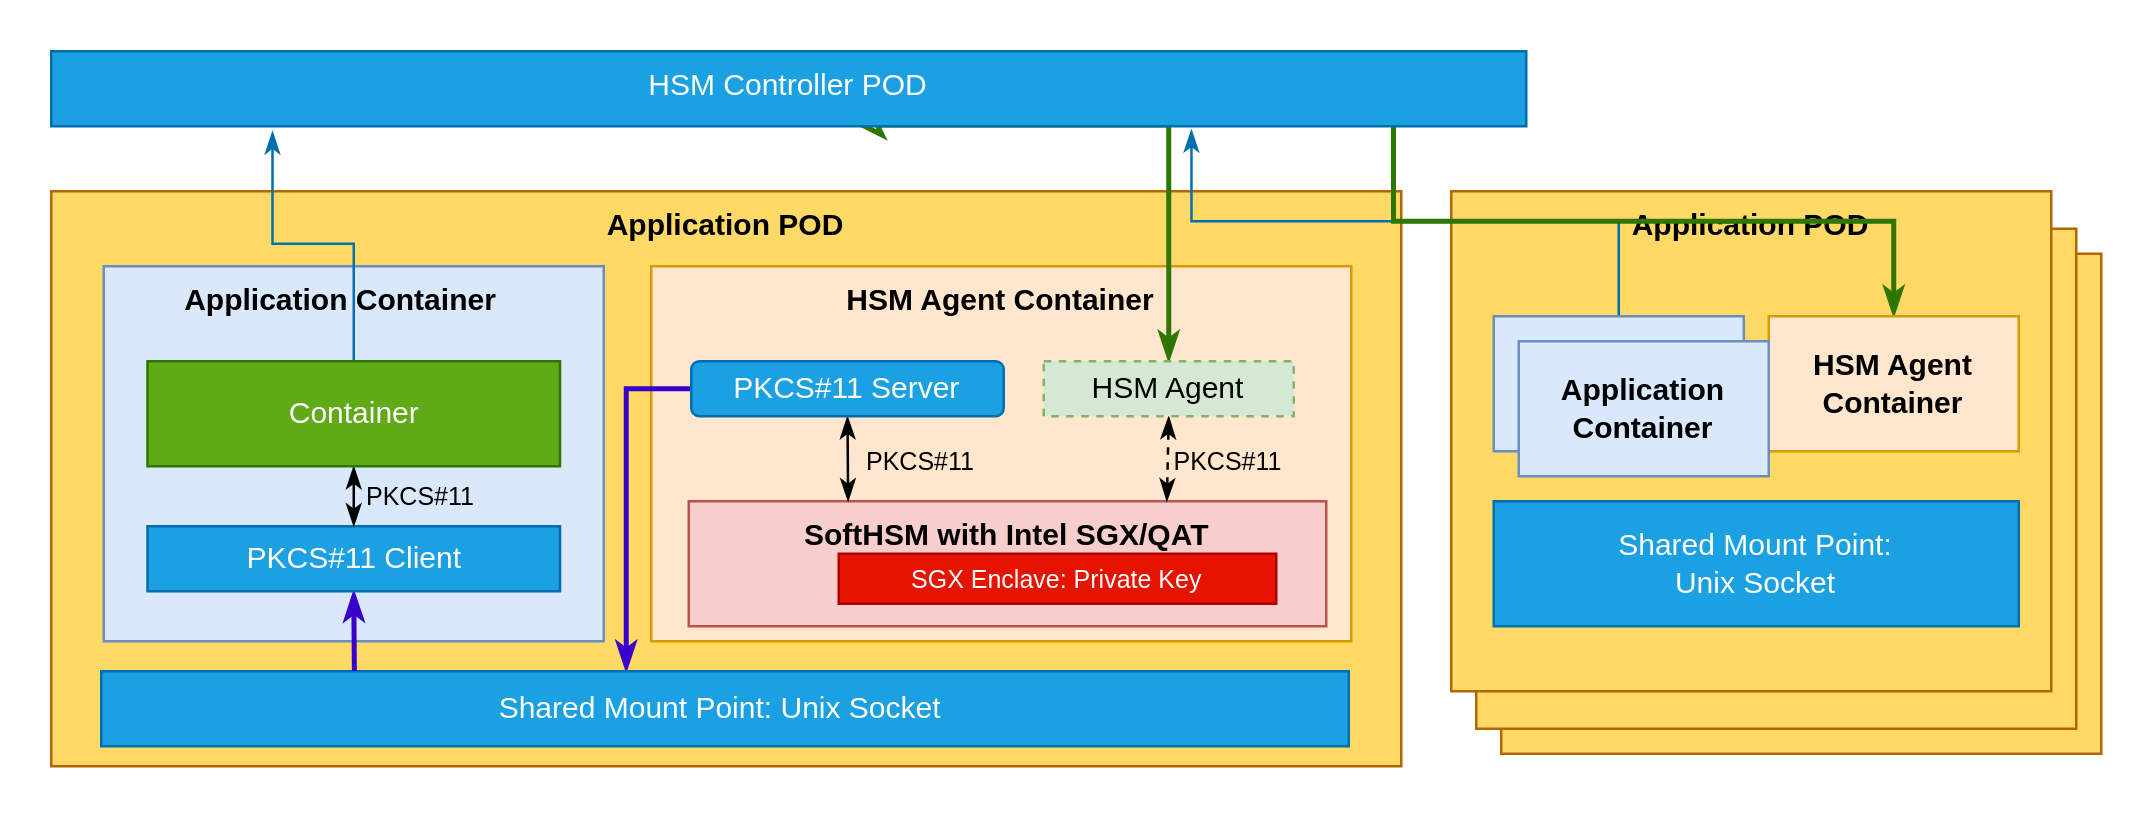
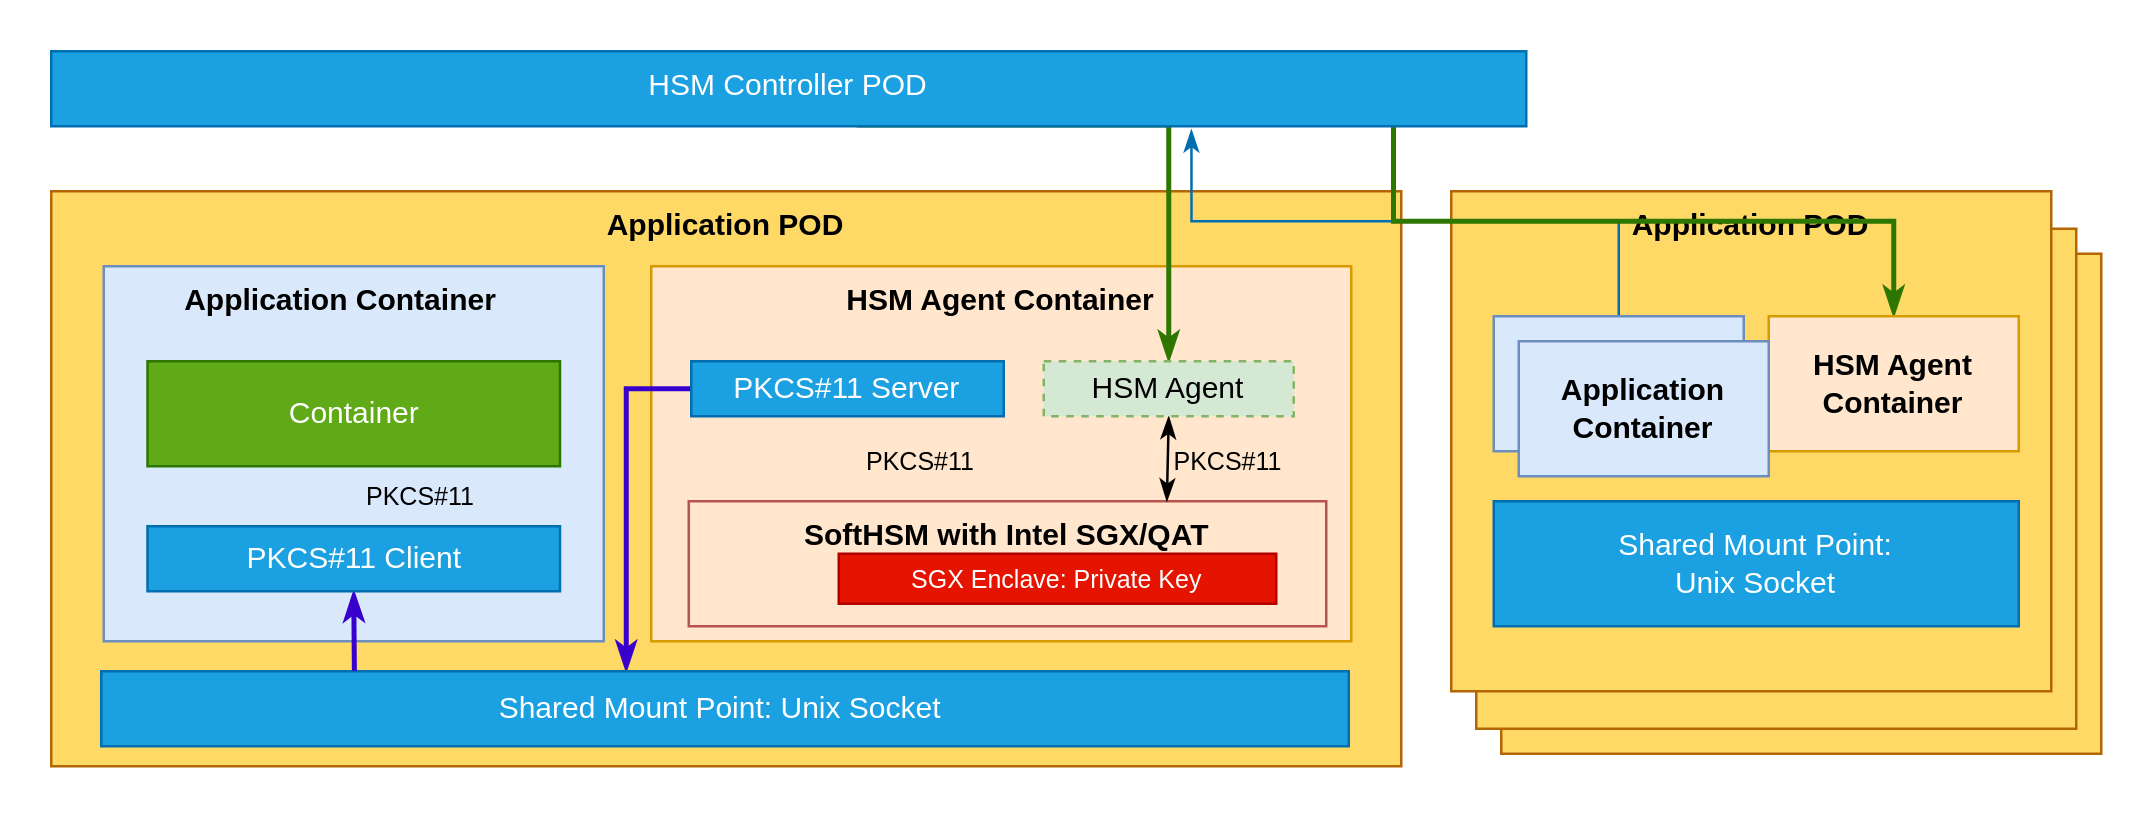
edge "HSM Controller POD" -- "HSM Agent": arrowhead classic -> none
edge "Container" -> "HSM Controller POD": removed
node "PKCS#11 Server": shape rounded rectangle -> rectangle
edge "PKCS#11 Server" -- "SoftHSM with Intel SGX/QAT": removed
edge "HSM Agent" -- "SoftHSM with Intel SGX/QAT": style dashed -> solid
edge "Container" -- "PKCS#11 Client": removed
node "SoftHSM with Intel SGX/QAT": fillcolor #f8cecc -> #ffe6cc
